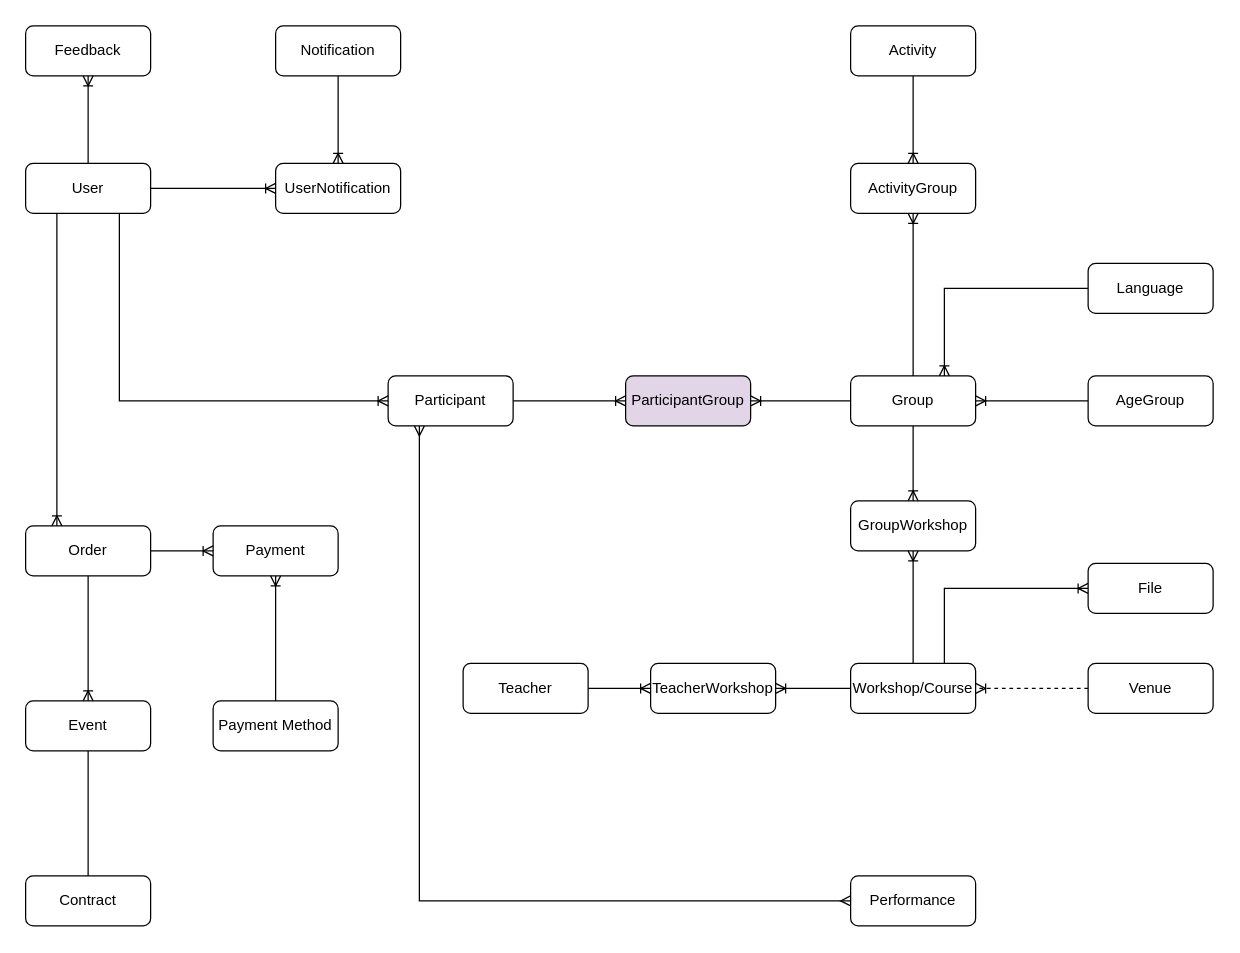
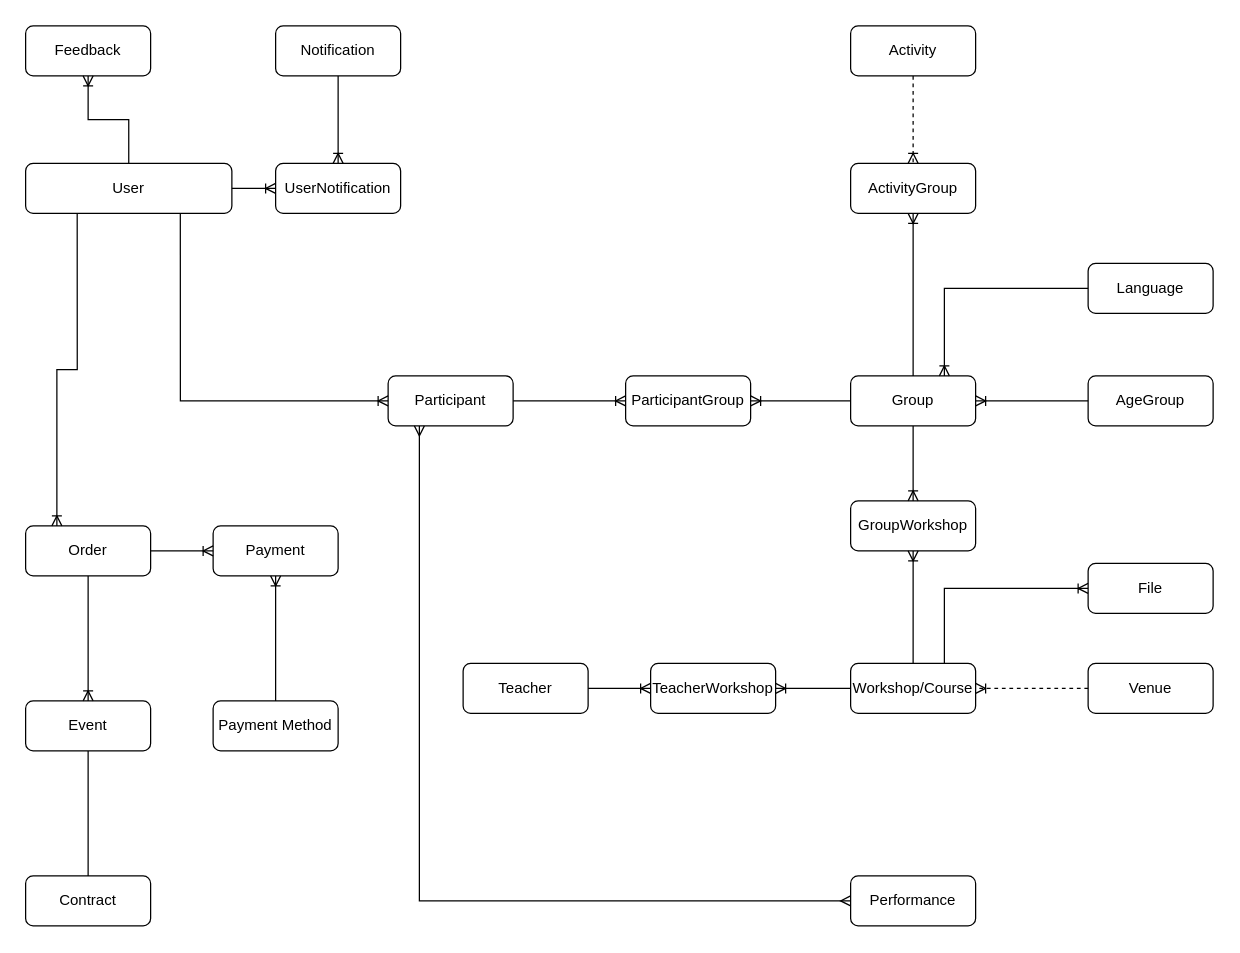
edge "Activity" -> "ActivityGroup": style solid -> dashed
node "User": size 125x50 -> 206x50
node "ParticipantGroup": fillcolor #e1d5e7 -> #ffffff
